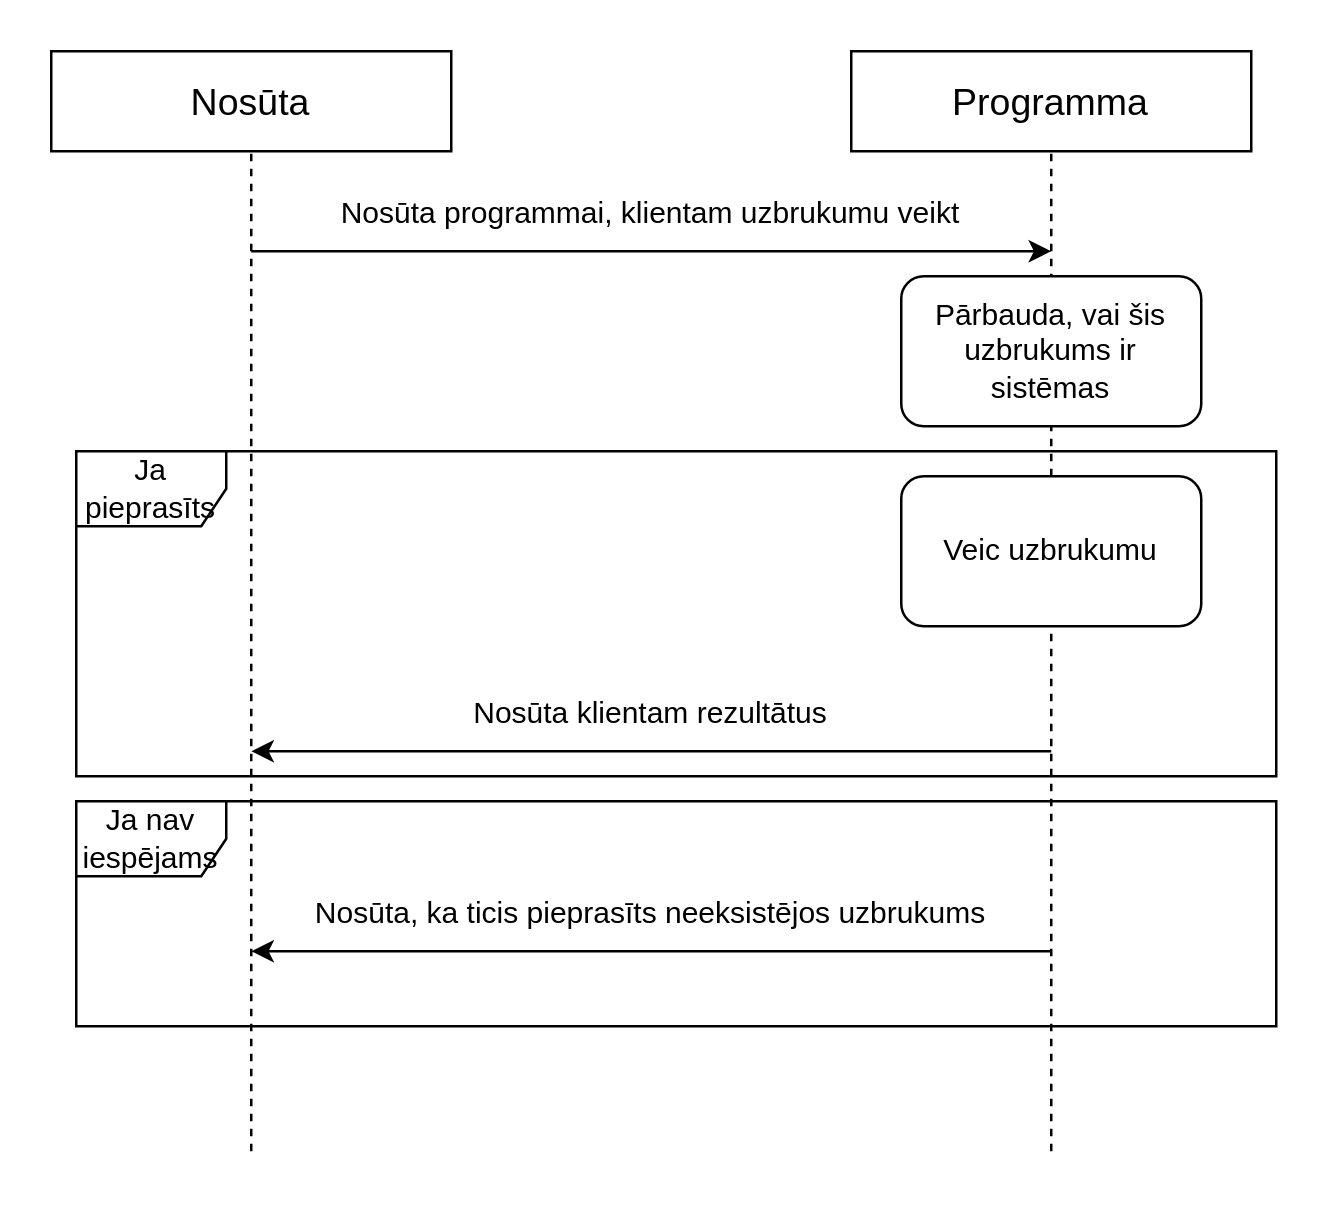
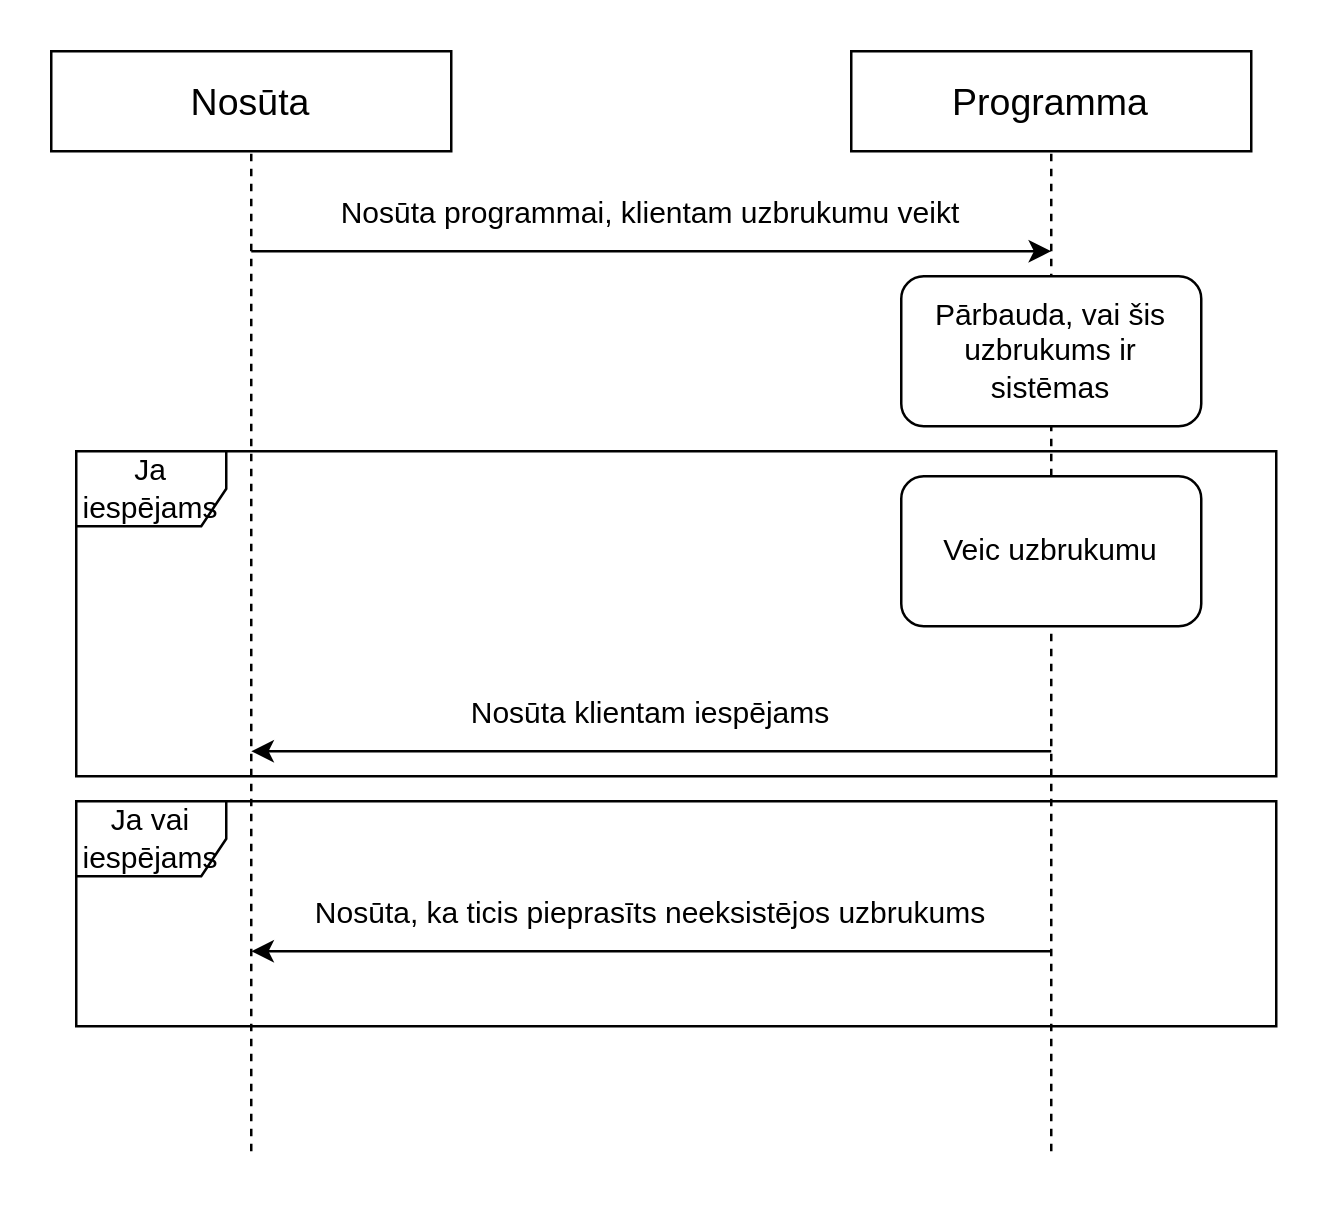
node "Ja pieprasīts": label "Ja pieprasīts" -> "Ja iespējams"
node "Nosūta klientam rezultātus": label "Nosūta klientam rezultātus" -> "Nosūta klientam iespējams"
node "Ja nav iespējams": label "Ja nav iespējams" -> "Ja vai iespējams"
